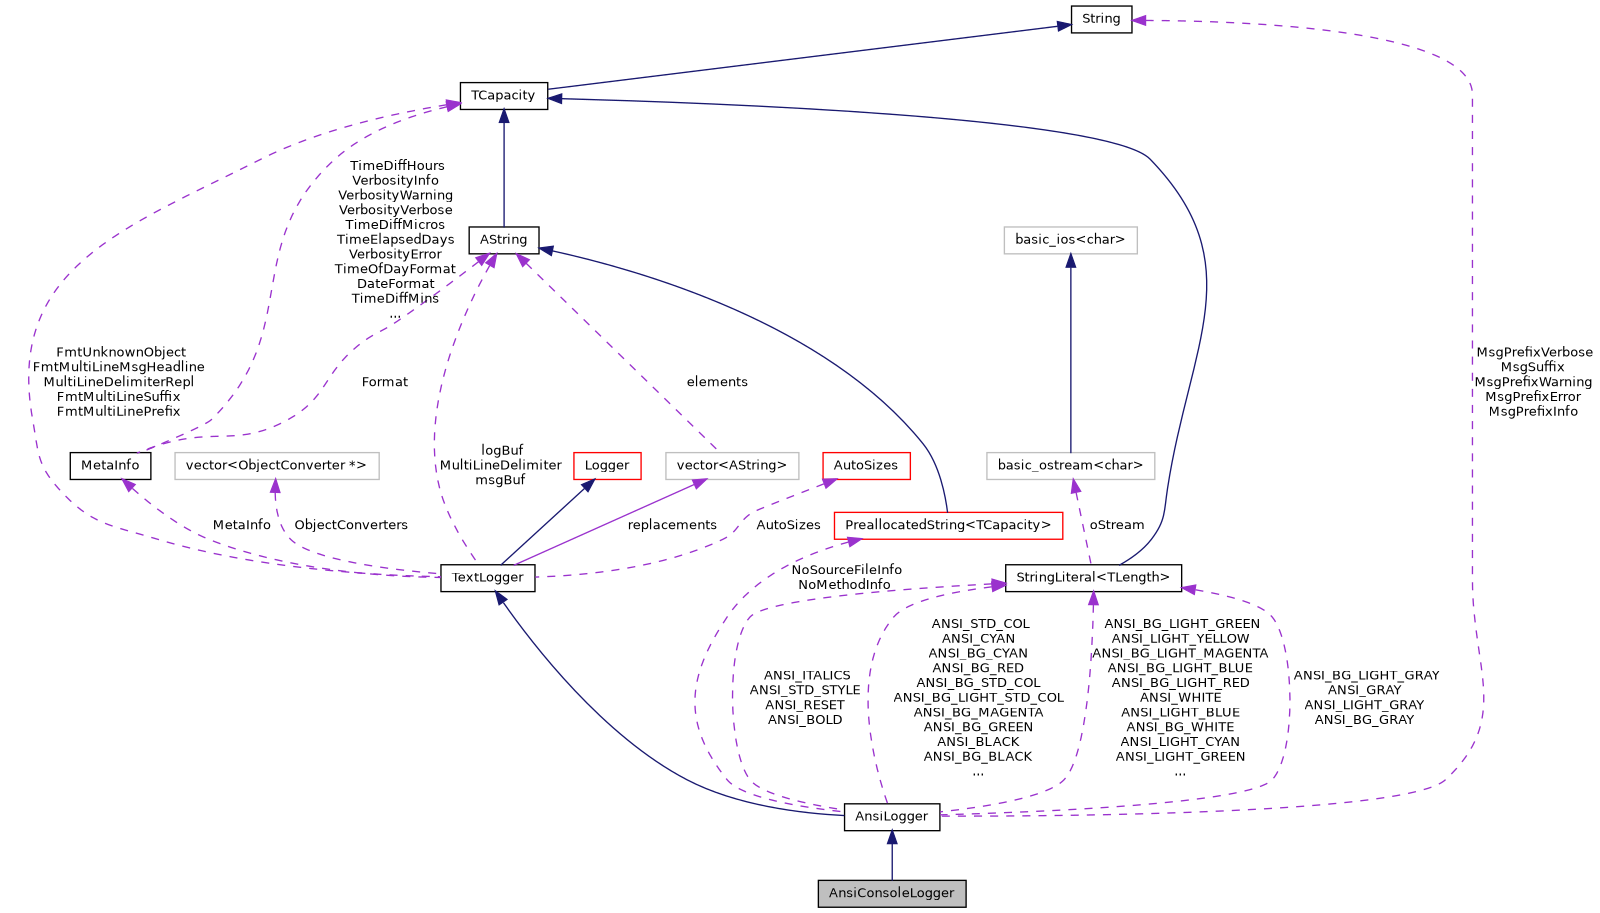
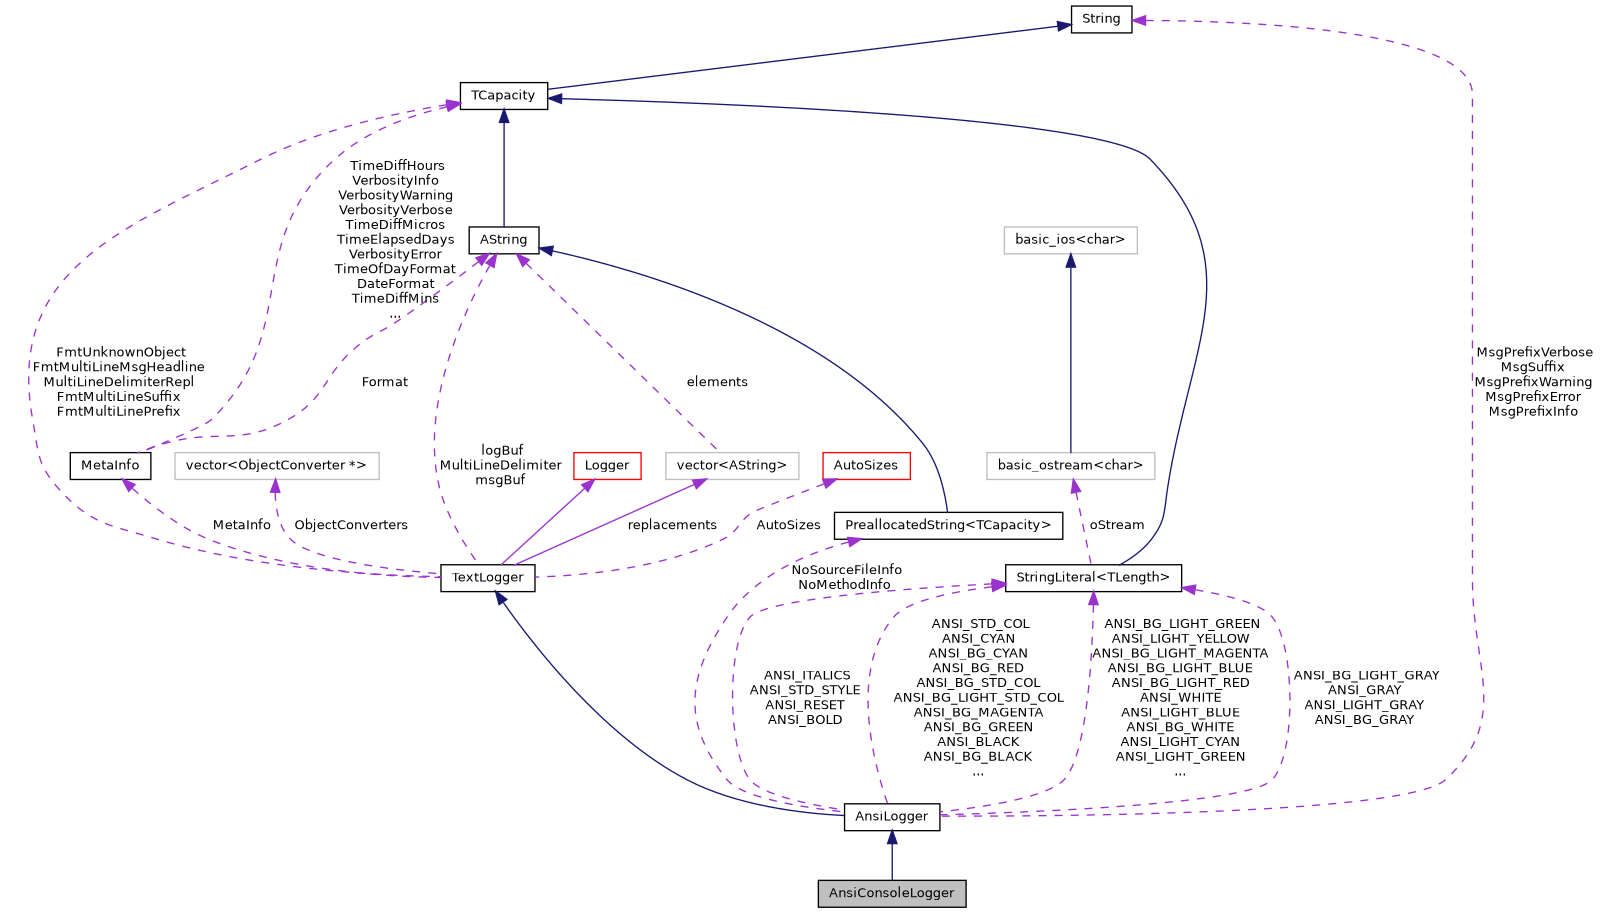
node "PreallocatedString<TCapacity>": color red -> black
edge "TextLogger" -> "Logger": color midnightblue -> darkorchid3
